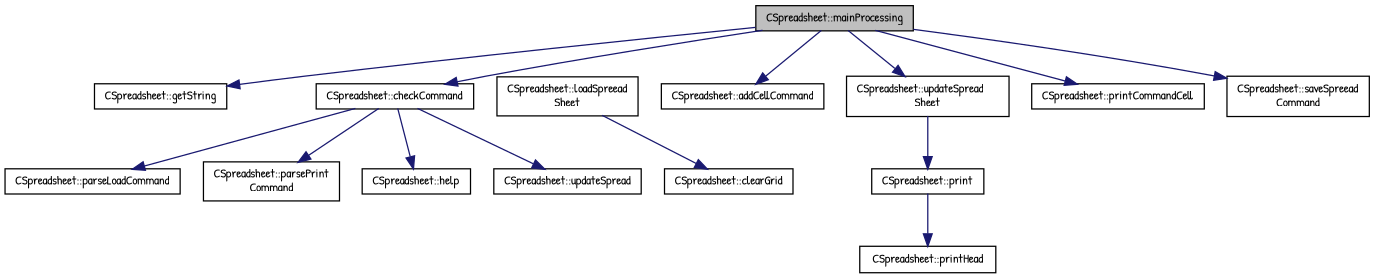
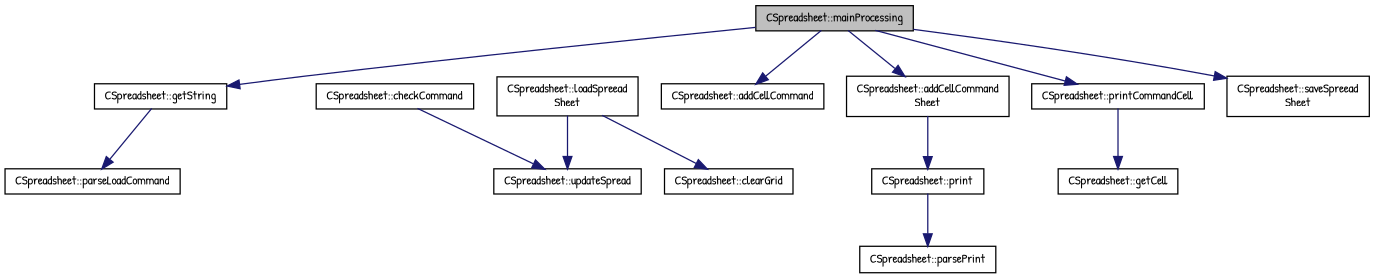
edge "CSpreadsheet::mainProcessing" -> "CSpreadsheet::checkCommand": removed
node "CSpreadsheet::updateSpread Sheet": label "CSpreadsheet::updateSpread Sheet" -> "CSpreadsheet::addCellCommand Sheet"
node "CSpreadsheet::saveSpreead Command": label "CSpreadsheet::saveSpreead Command" -> "CSpreadsheet::saveSpreead Sheet"
edge "CSpreadsheet::loadSpreead Sheet" -> "CSpreadsheet::updateSpread": added
edge "CSpreadsheet::checkCommand" -> "CSpreadsheet::parseLoadCommand": now "CSpreadsheet::getString" -> "CSpreadsheet::parseLoadCommand"
node "CSpreadsheet::parsePrint Command": removed
node "CSpreadsheet::help": removed
node "CSpreadsheet::getCell": added
node "CSpreadsheet::printHead": label "CSpreadsheet::printHead" -> "CSpreadsheet::parsePrint"
